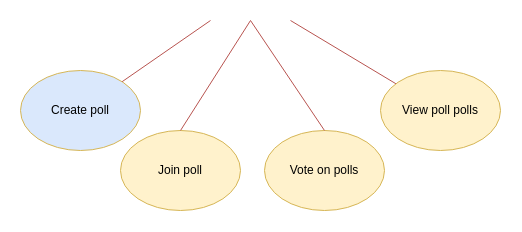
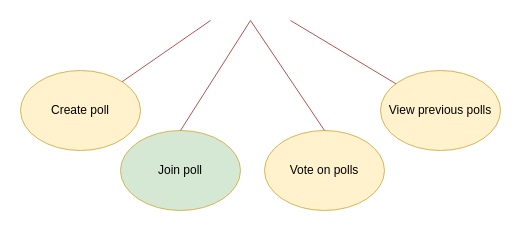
node "Create poll": fillcolor #dae8fc -> #fff2cc
node "View poll polls": label "View poll polls" -> "View previous polls"
node "Join poll": fillcolor #fff2cc -> #d5e8d4
